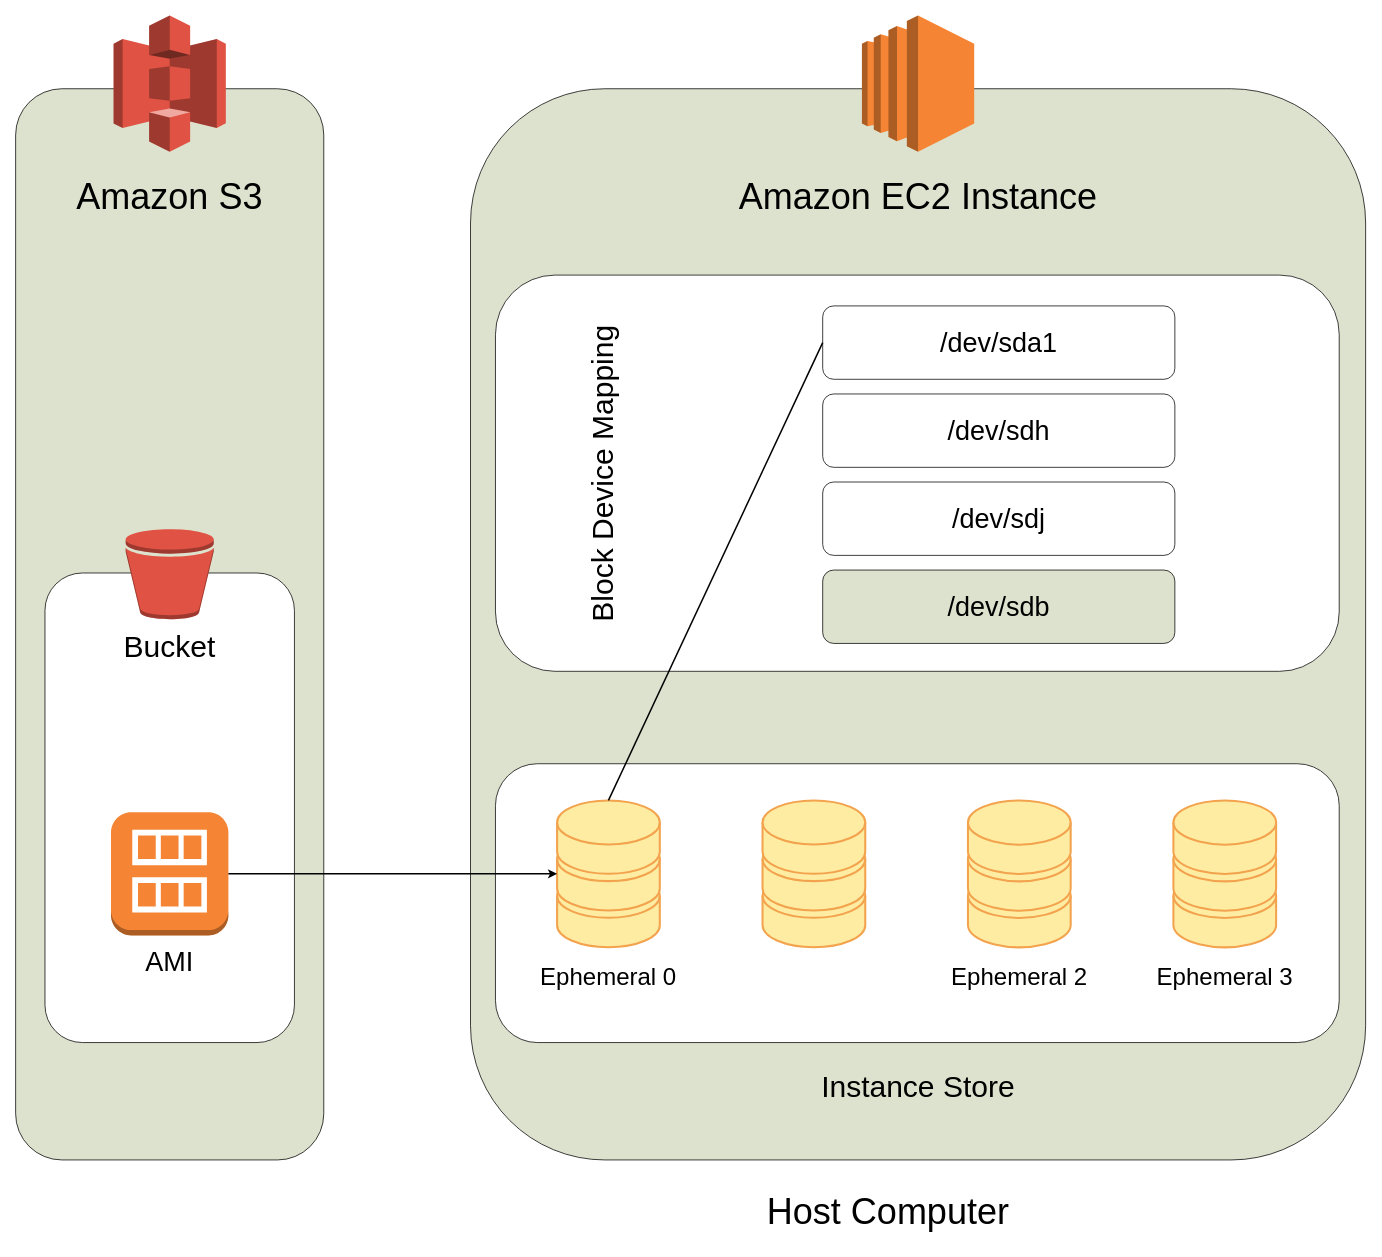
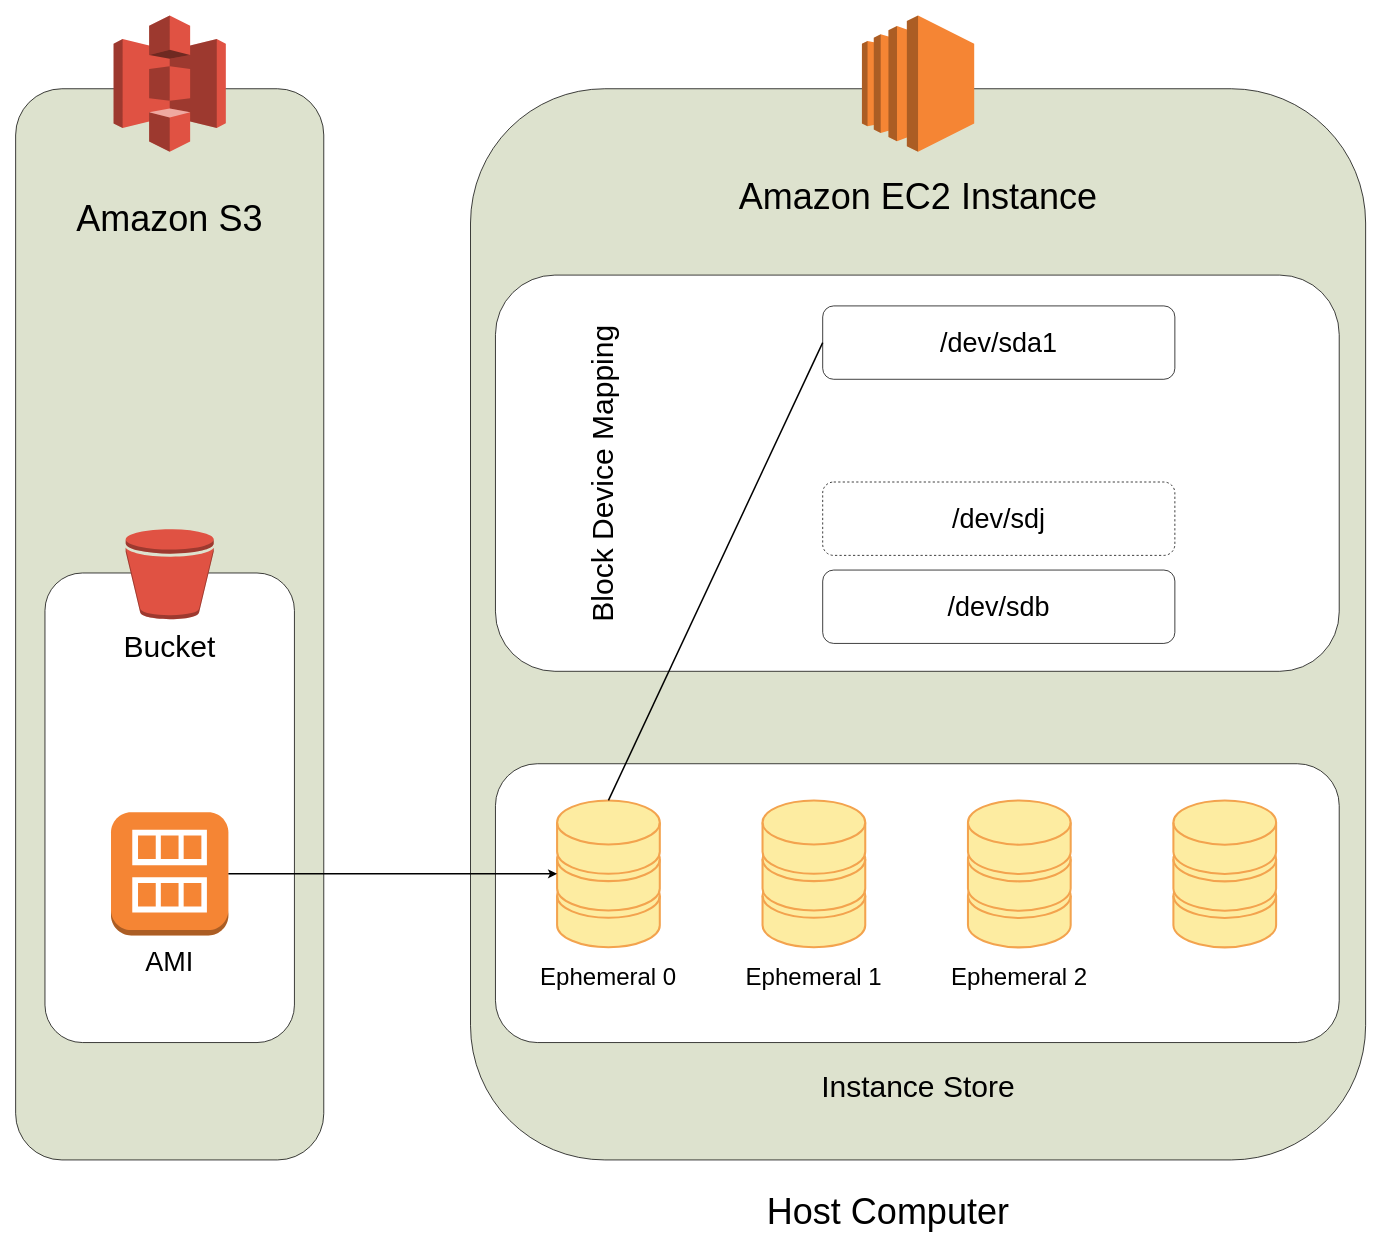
node "Amazon S3": moved (169, 196) -> (169, 218)
node "/dev/sdh": removed
node "/dev/sdj": style solid -> dashed
node "/dev/sdb": fillcolor #dde2ce -> #ffffff
node "Ephemeral 1": added
node "Ephemeral 3": removed
